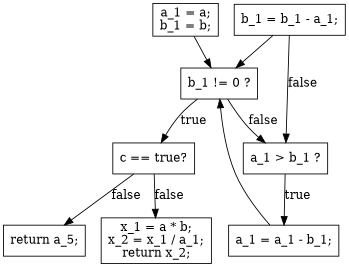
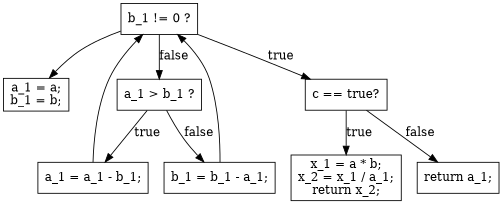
edge "a_1 = a; b_1 = b;" -> "b_1 != 0 ?": reversed
edge "b_1 = b_1 - a_1;" -> "a_1 > b_1 ?": reversed
edge "c == true?" -> "x_1 = a * b; x_2 = x_1 / a_1; return x_2;": label "false" -> "true"
node "return a_5;": label "return a_5;" -> "return a_1;"
